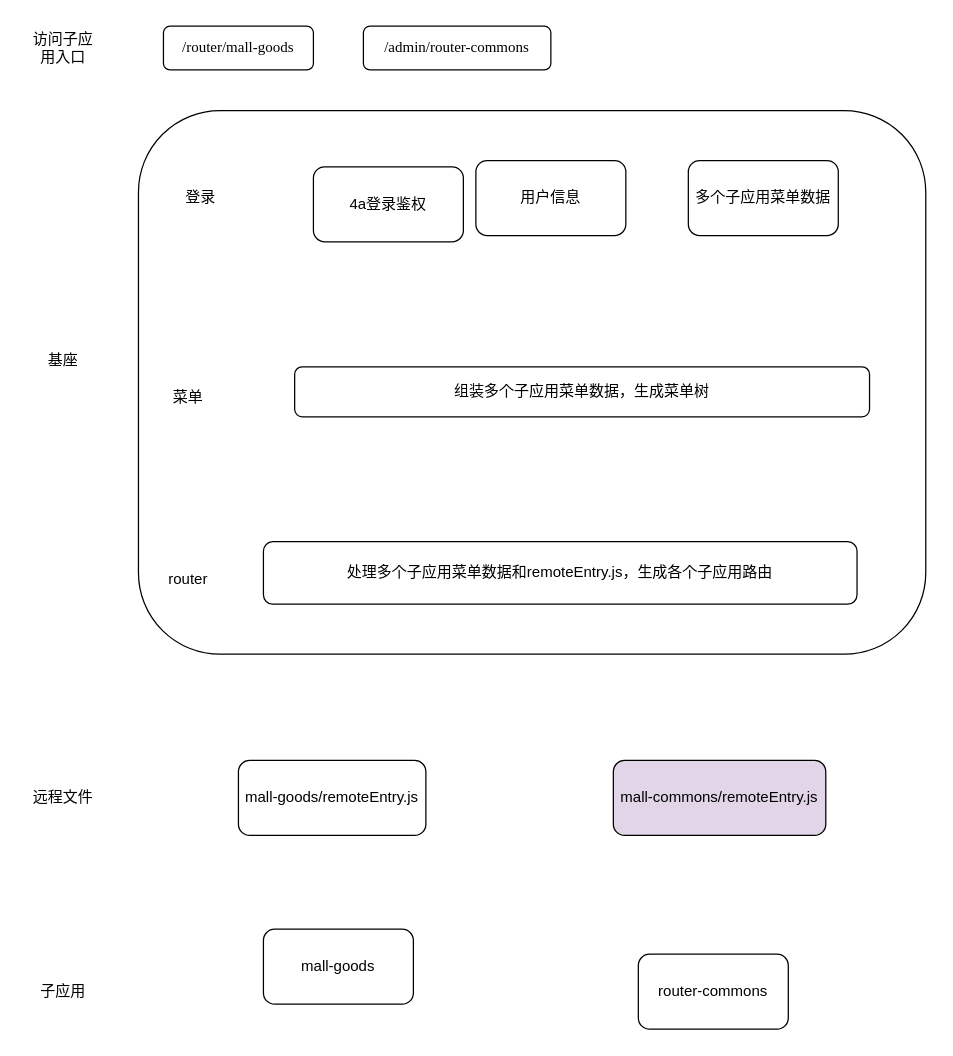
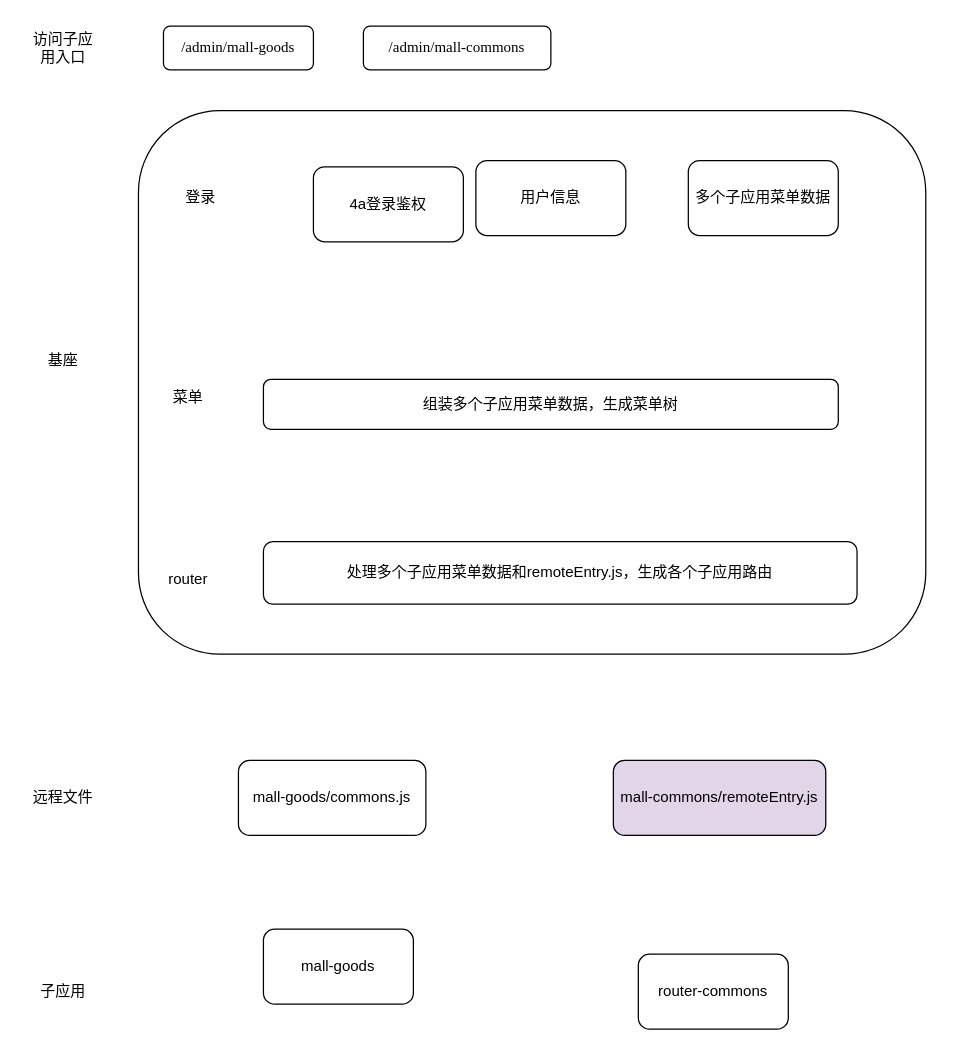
node "/router/mall-goods": label "/router/mall-goods" -> "/admin/mall-goods"
node "/admin/router-commons": label "/admin/router-commons" -> "/admin/mall-commons"
node "组装多个子应用菜单数据，生成菜单树": moved (582, 392) -> (551, 404)
node "mall-goods/remoteEntry.js": label "mall-goods/remoteEntry.js" -> "mall-goods/commons.js"
